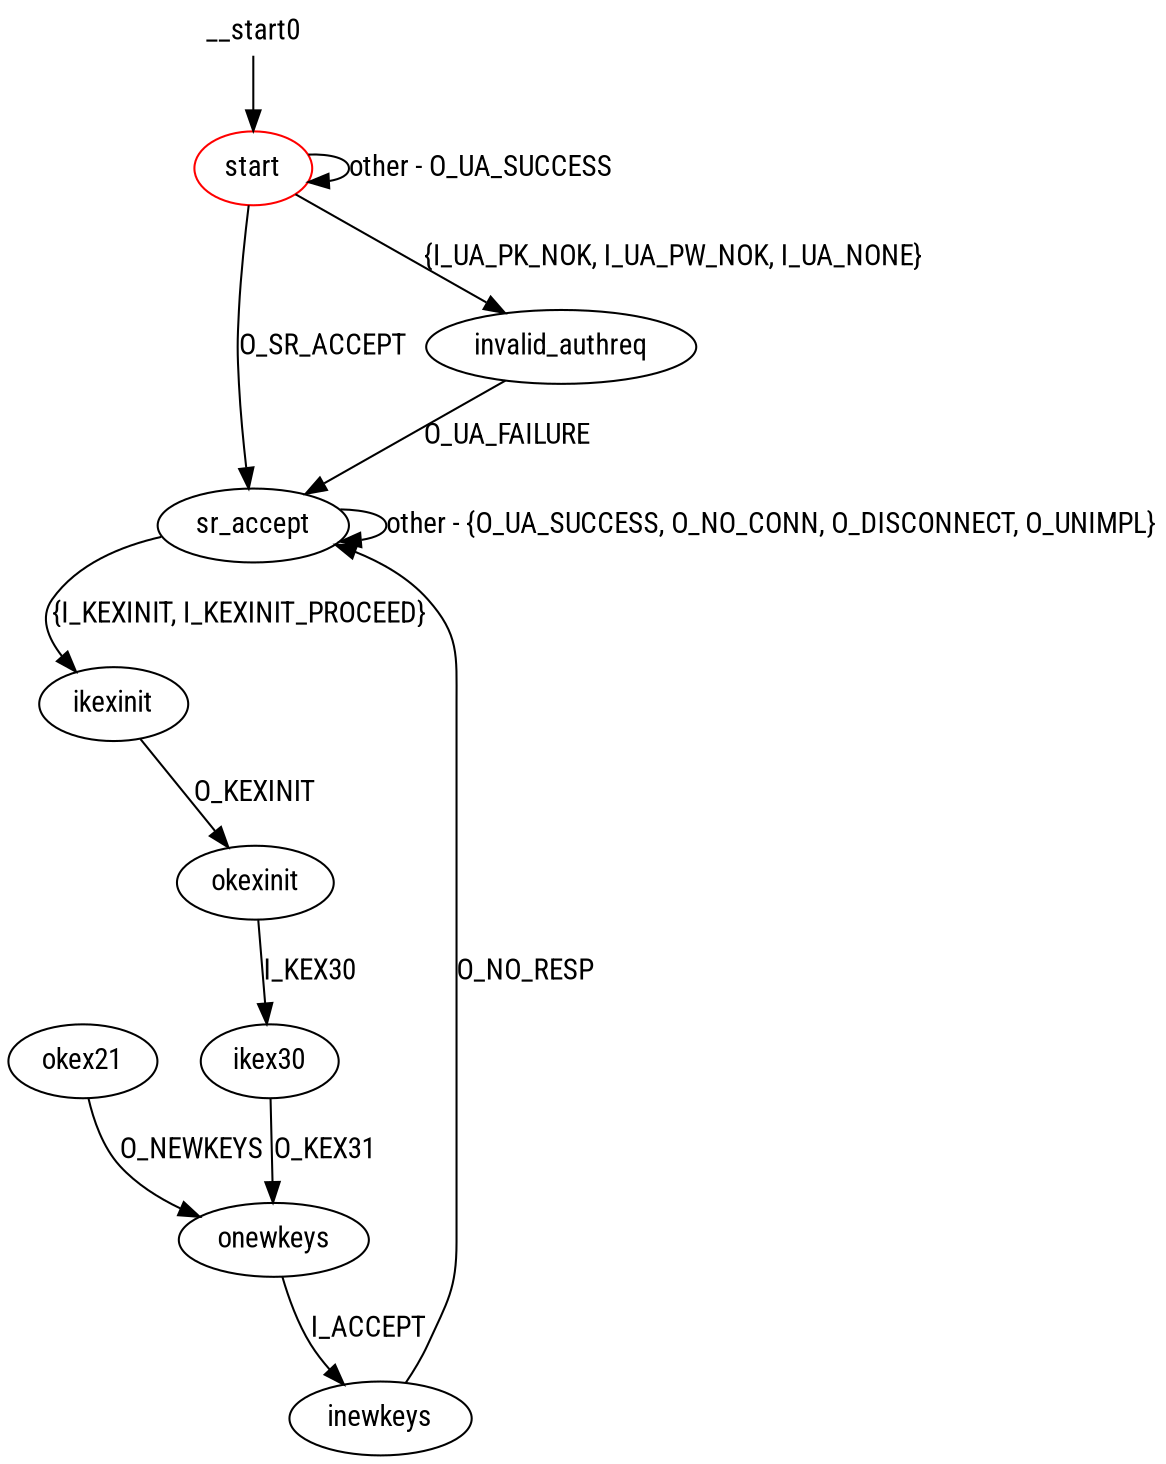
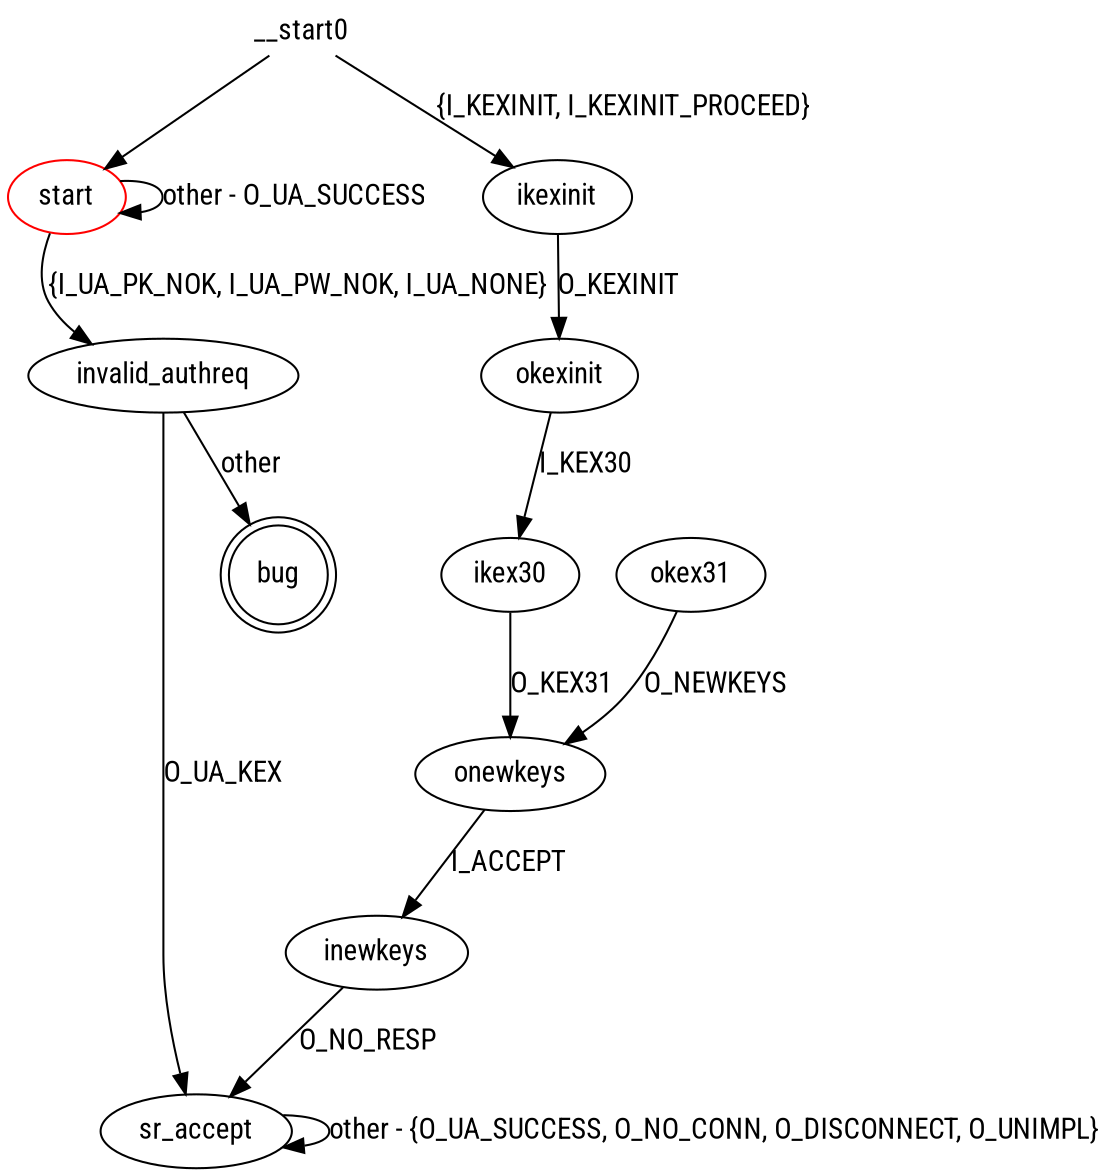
edge "start" -> "sr_accept": removed, label "O_SR_ACCEPT"
edge "invalid_authreq" -> "sr_accept": label "O_UA_FAILURE" -> "O_UA_KEX"
edge "sr_accept" -> "ikexinit": now "__start0" -> "ikexinit"
node "bug": added
node "okex21": label "okex21" -> "okex31"
